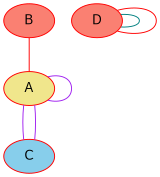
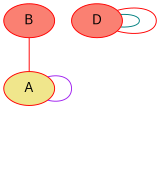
node "C": removed
